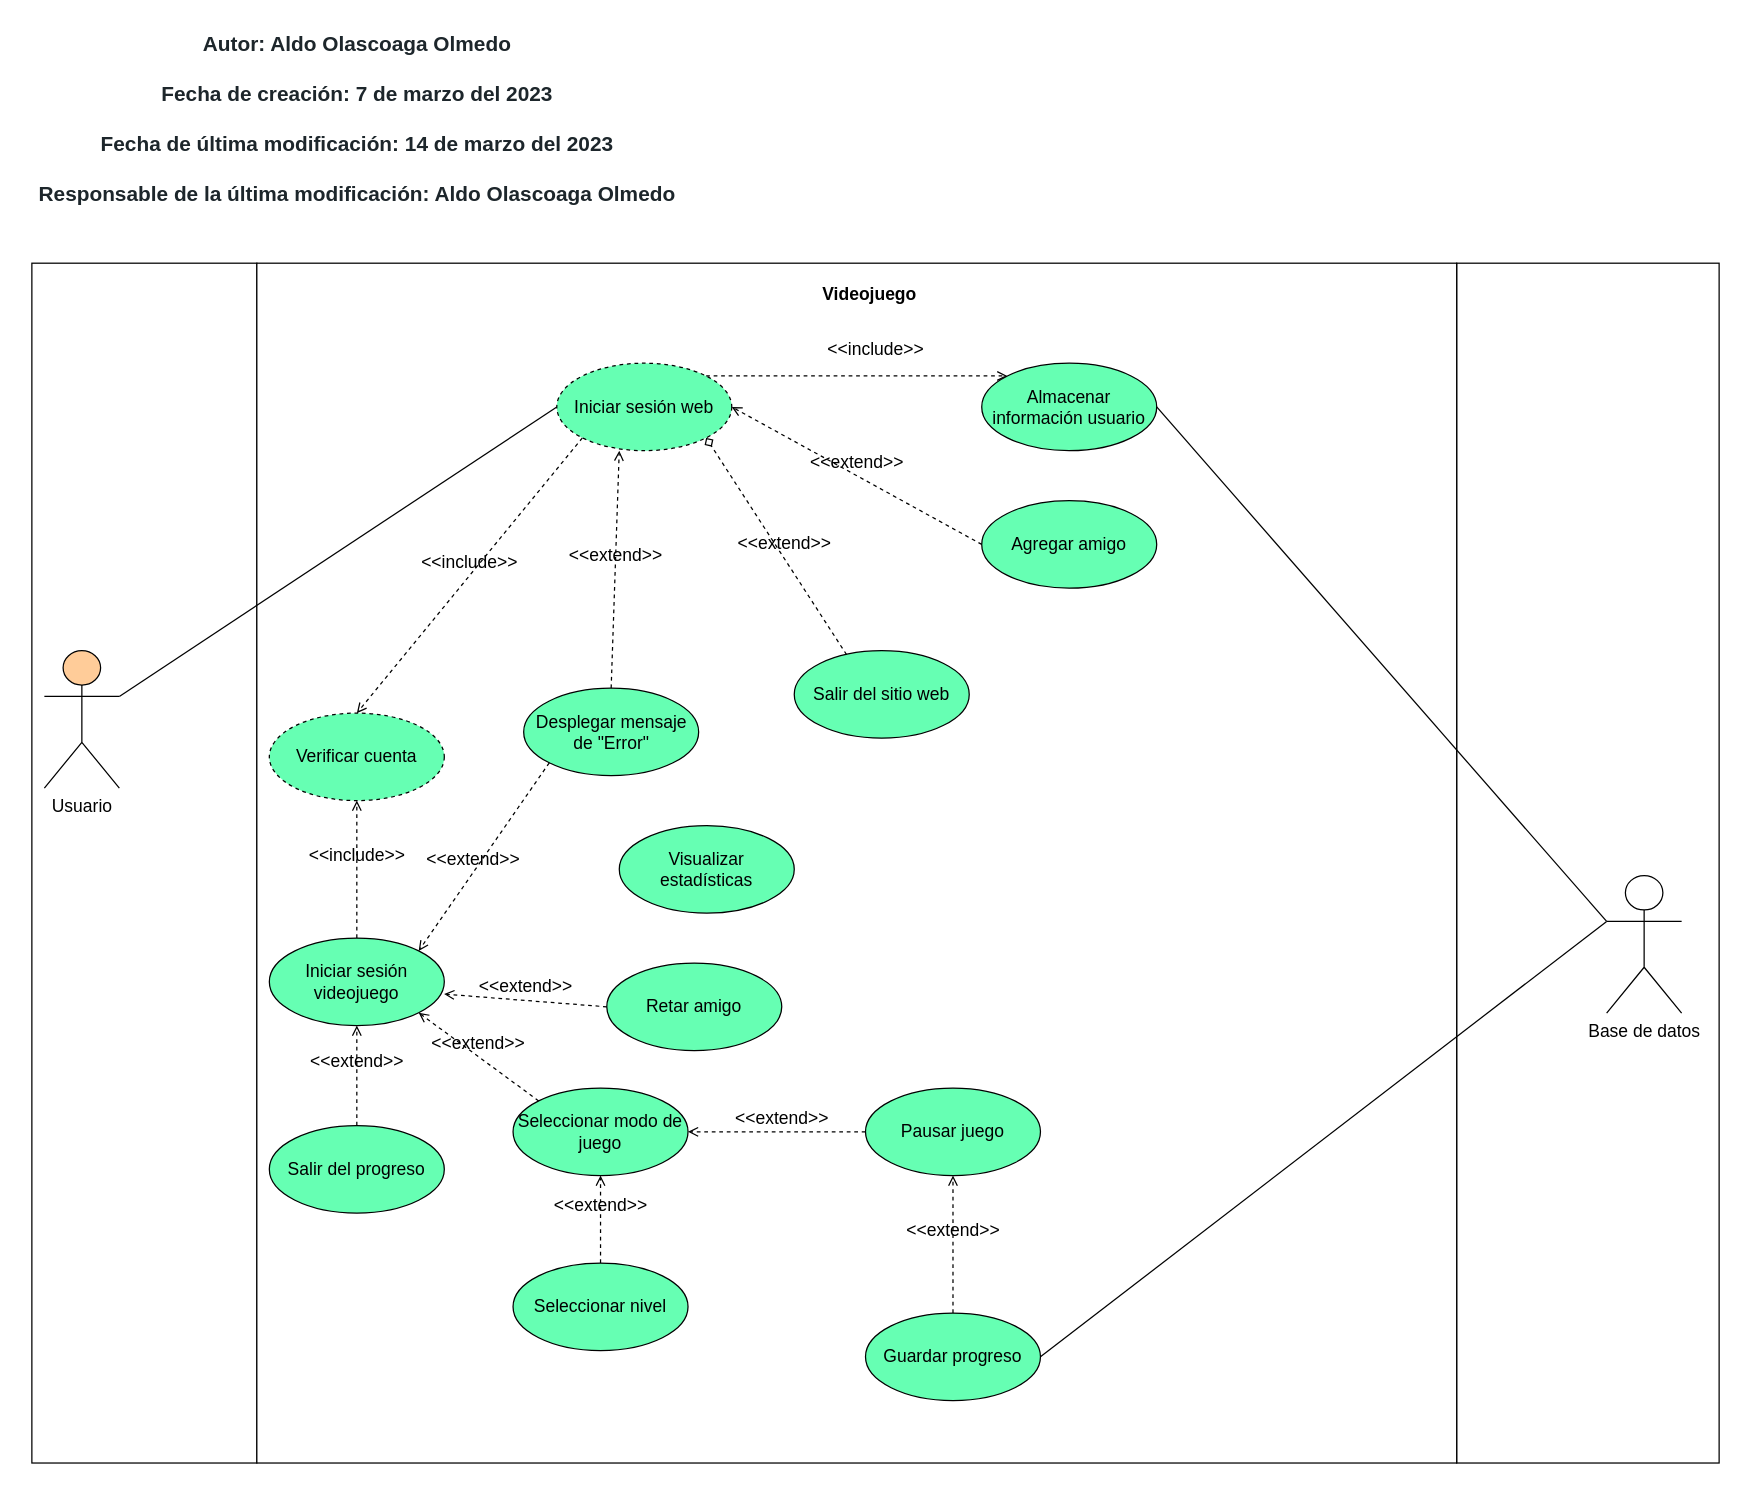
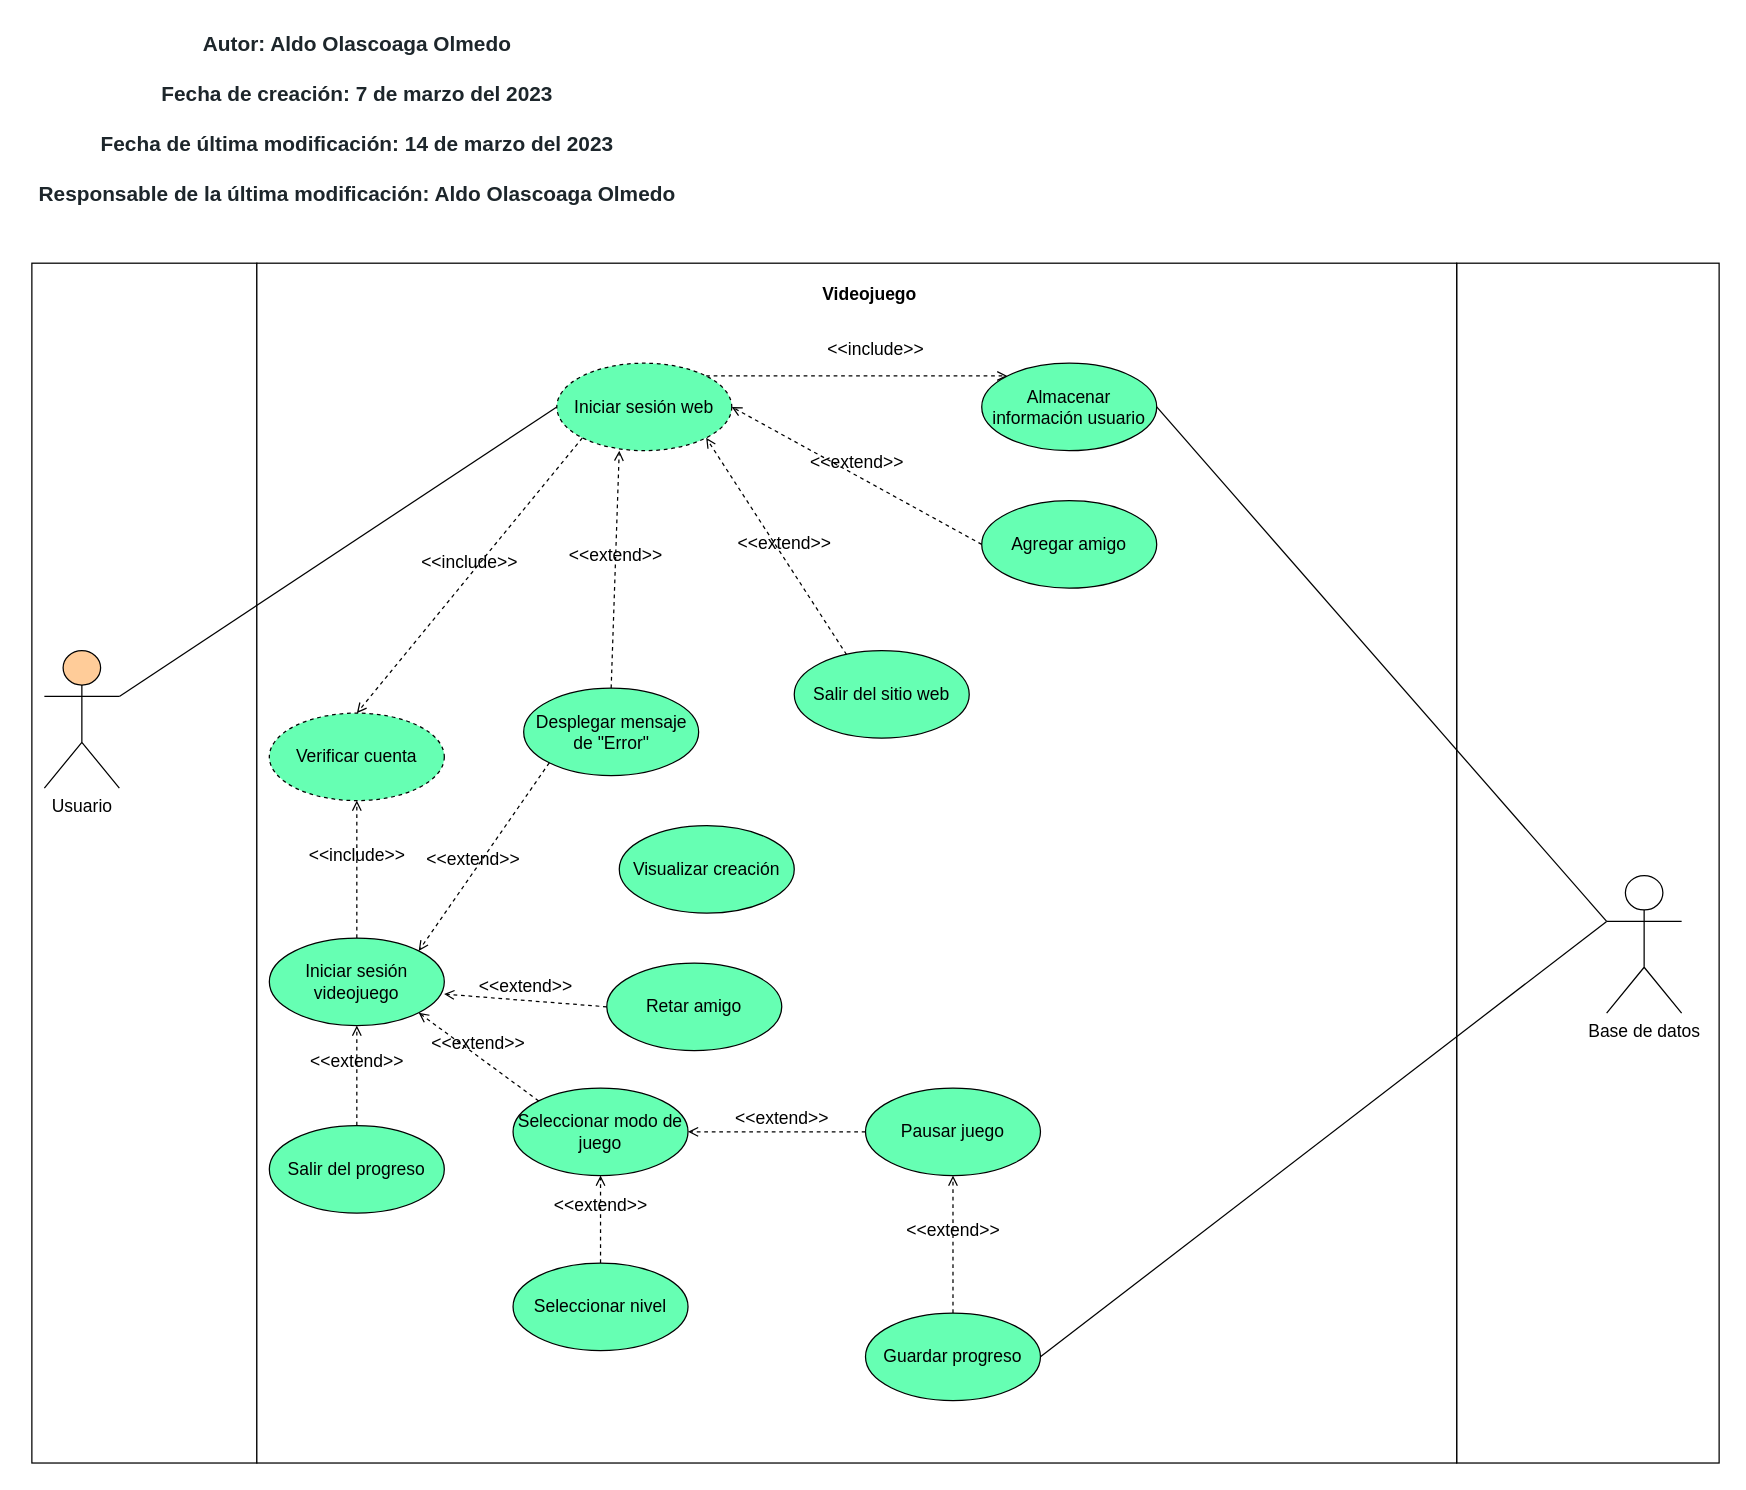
edge "Salir del sitio web" -> "Iniciar sesión web": arrowhead diamond -> open
node "Visualizar estadísticas": label "Visualizar estadísticas" -> "Visualizar creación"
